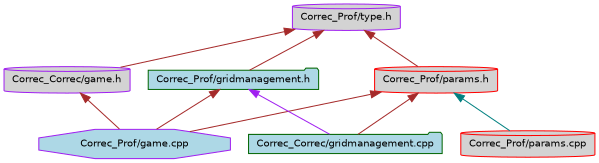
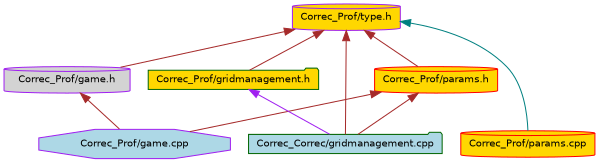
node "Correc_Prof/type.h": fillcolor lightgrey -> gold
node "Correc_Correc/game.h": label "Correc_Correc/game.h" -> "Correc_Prof/game.h"
node "Correc_Prof/gridmanagement.h": fillcolor lightblue -> gold
node "Correc_Prof/params.h": fillcolor lightgrey -> gold
edge "Correc_Correc/gridmanagement.cpp" -> "Correc_Prof/type.h": added
edge "Correc_Prof/game.cpp" -> "Correc_Prof/gridmanagement.h": removed
edge "Correc_Prof/params.cpp" -> "Correc_Prof/params.h": now "Correc_Prof/params.cpp" -> "Correc_Prof/type.h"
node "Correc_Prof/params.cpp": fillcolor lightgrey -> gold
